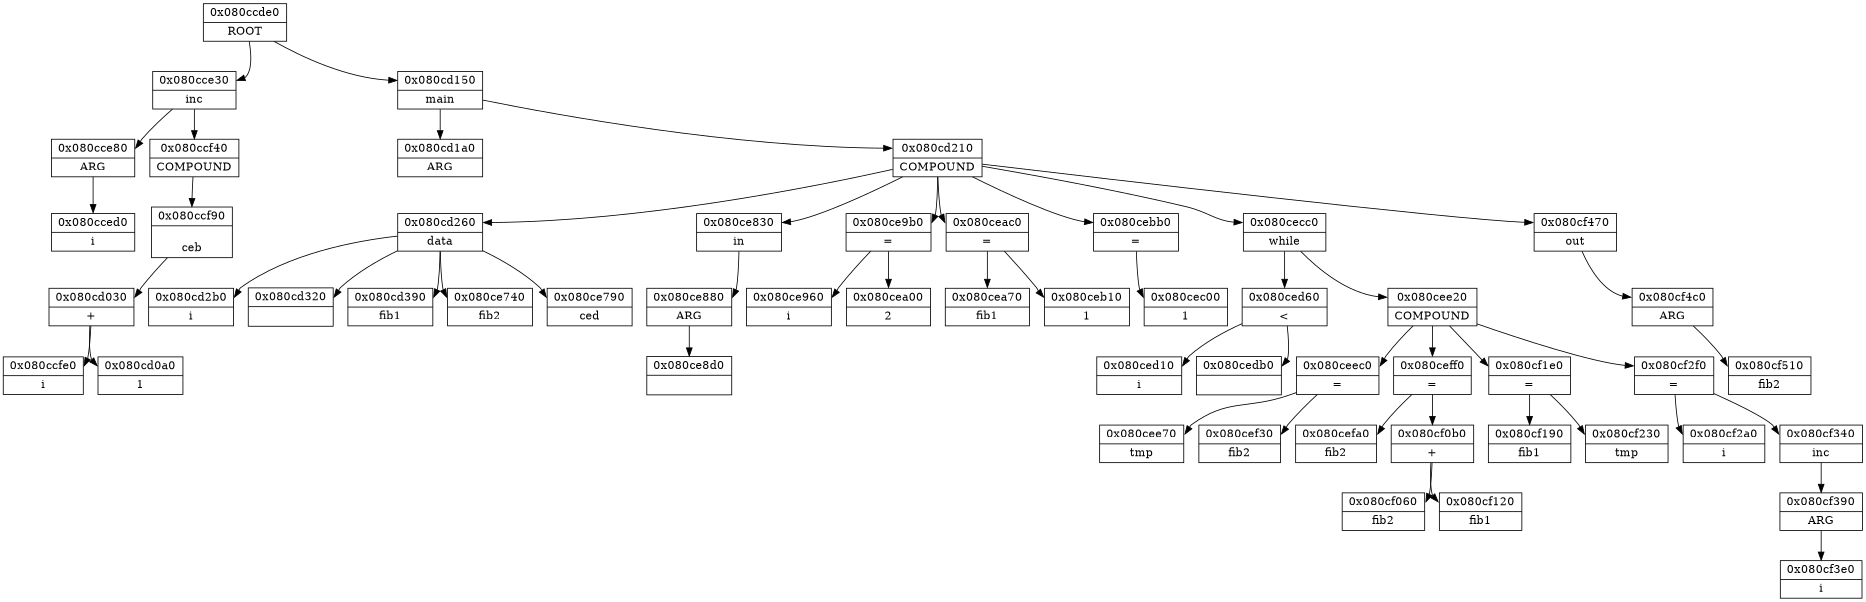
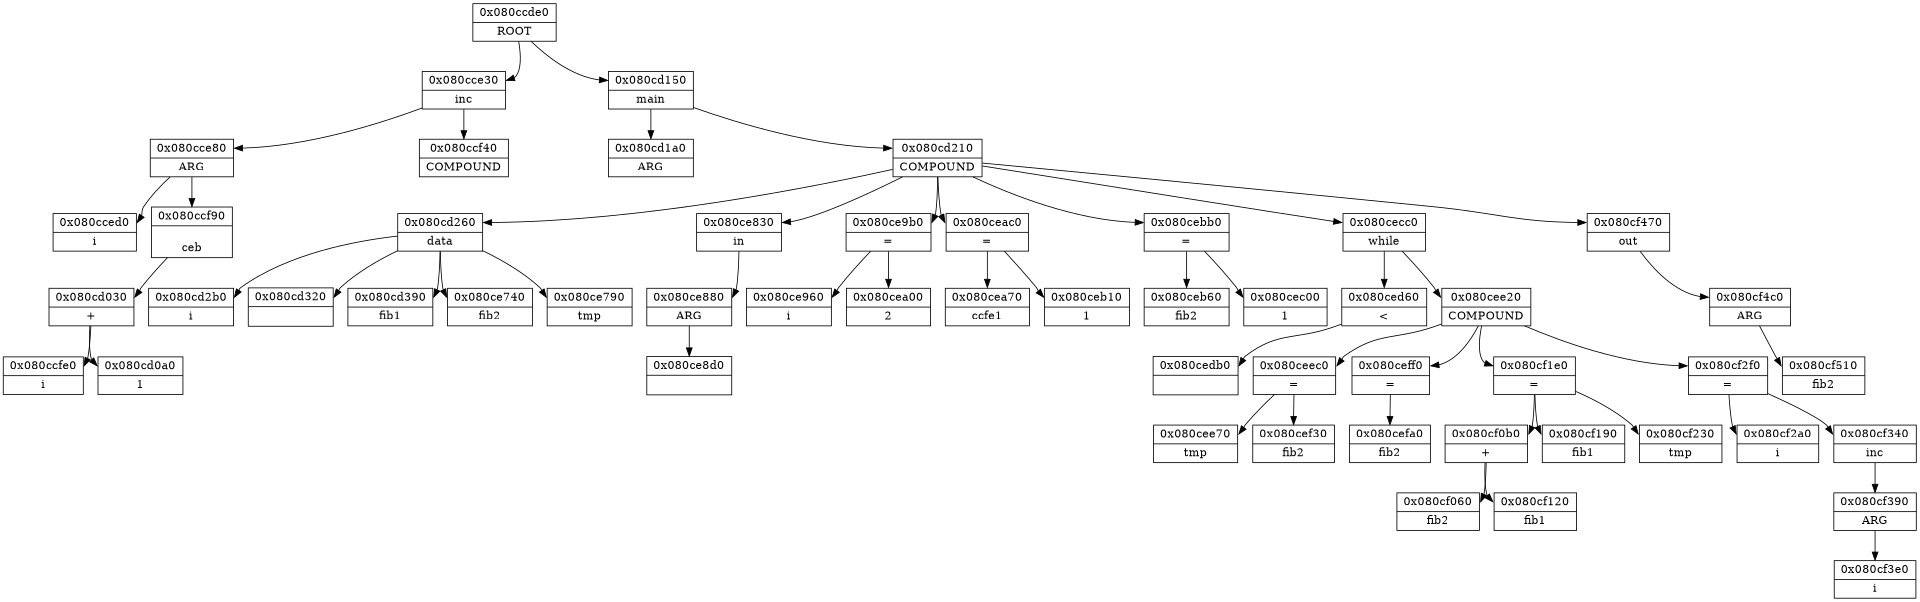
edge "0x080ccf40" -> "0x080ccf90": now "0x080cce80" -> "0x080ccf90"
node "0x080ceb60": added
node "0x080ce790": text "ced" -> "tmp"
node "0x080cea70": text "fib1" -> "ccfe1"
node "0x080ced10": removed
edge "0x080ceff0" -> "0x080cf0b0": now "0x080cf1e0" -> "0x080cf0b0"
